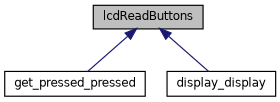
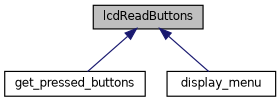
node "get_pressed_pressed": label "get_pressed_pressed" -> "get_pressed_buttons"
node "display_display": label "display_display" -> "display_menu"
